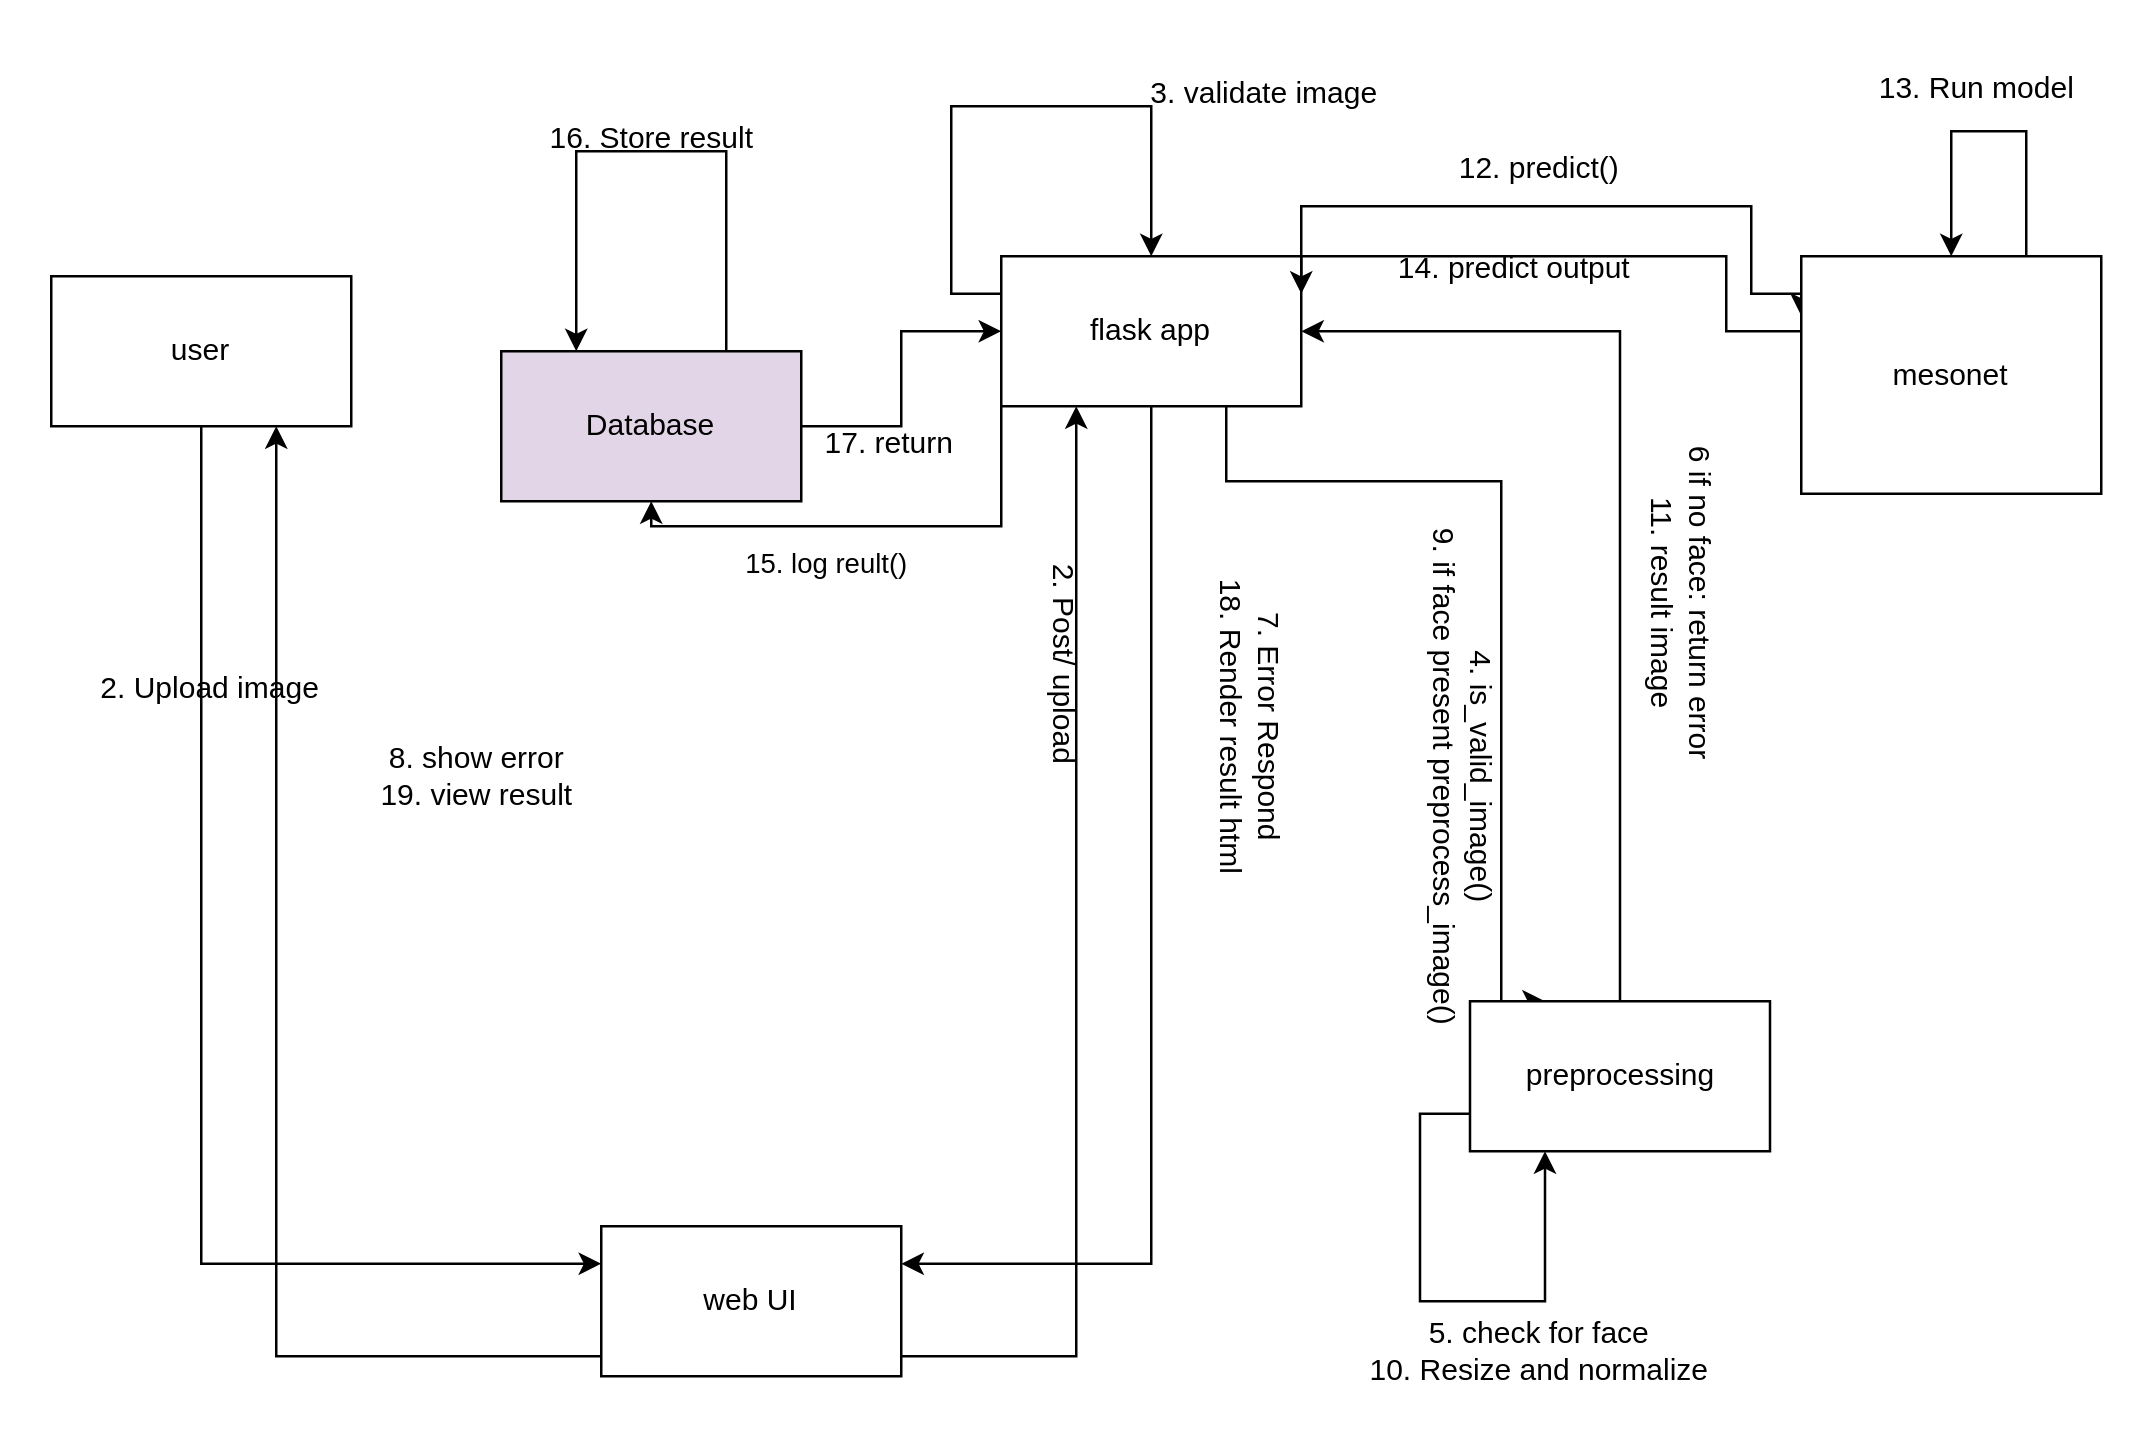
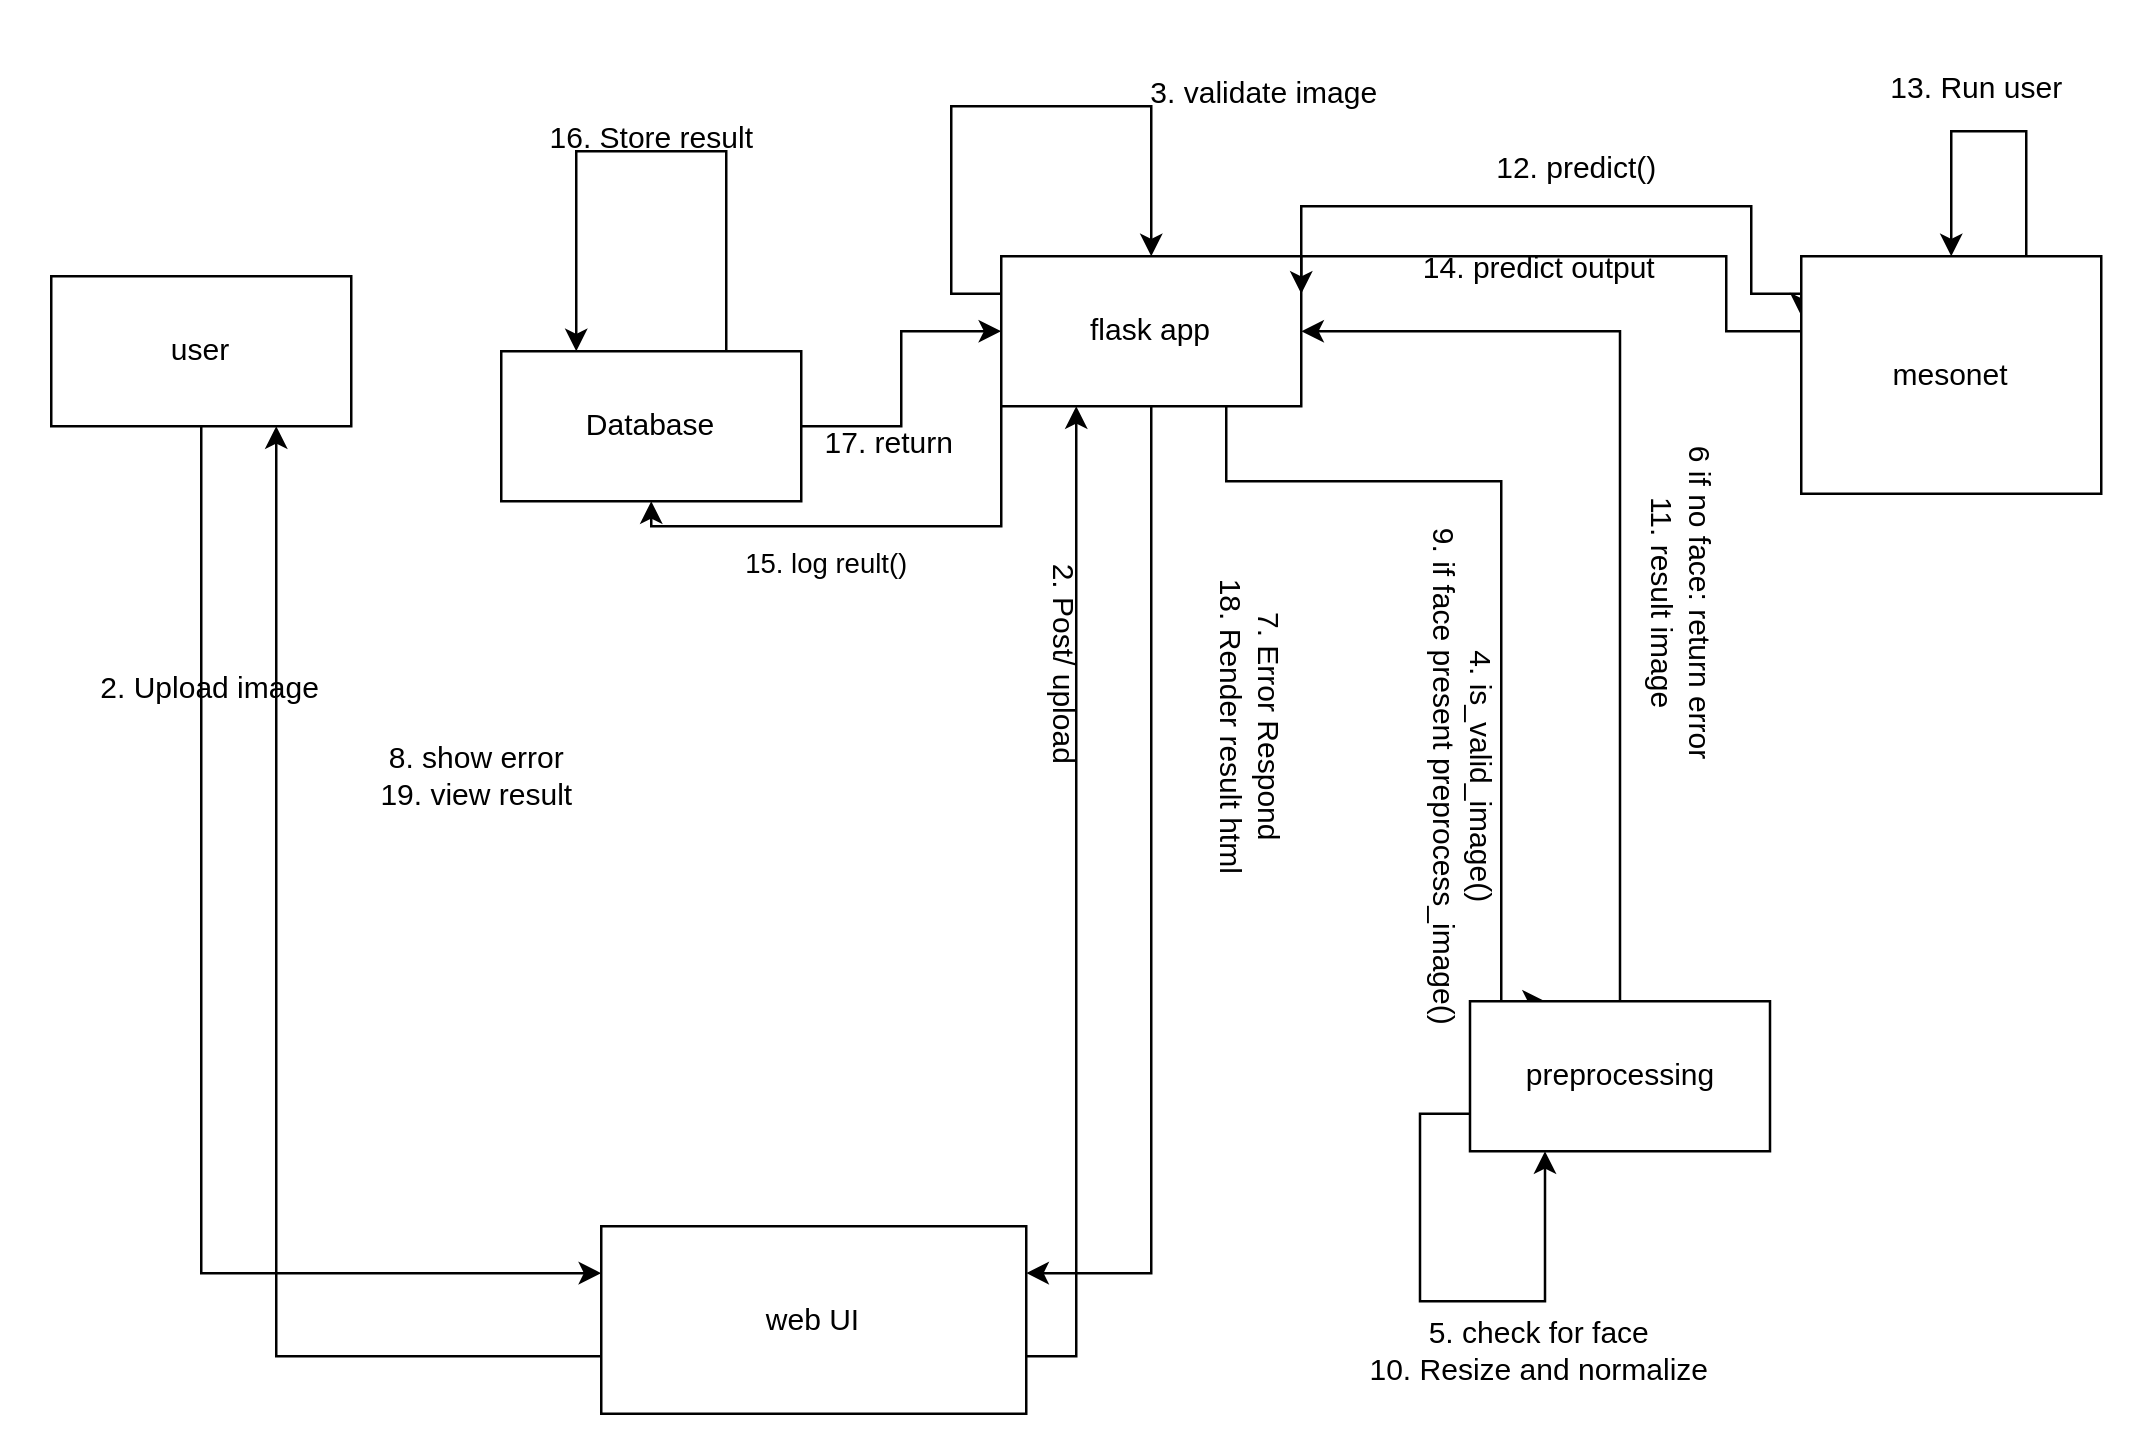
node "13. Run model": label "13. Run model" -> "13. Run user"
node "12. predict()": moved (1539, 169) -> (1576, 169)
node "14. predict output": moved (1514, 269) -> (1539, 269)
node "Database": fillcolor #e1d5e7 -> #ffffff
node "web UI": size 300x150 -> 425x188
